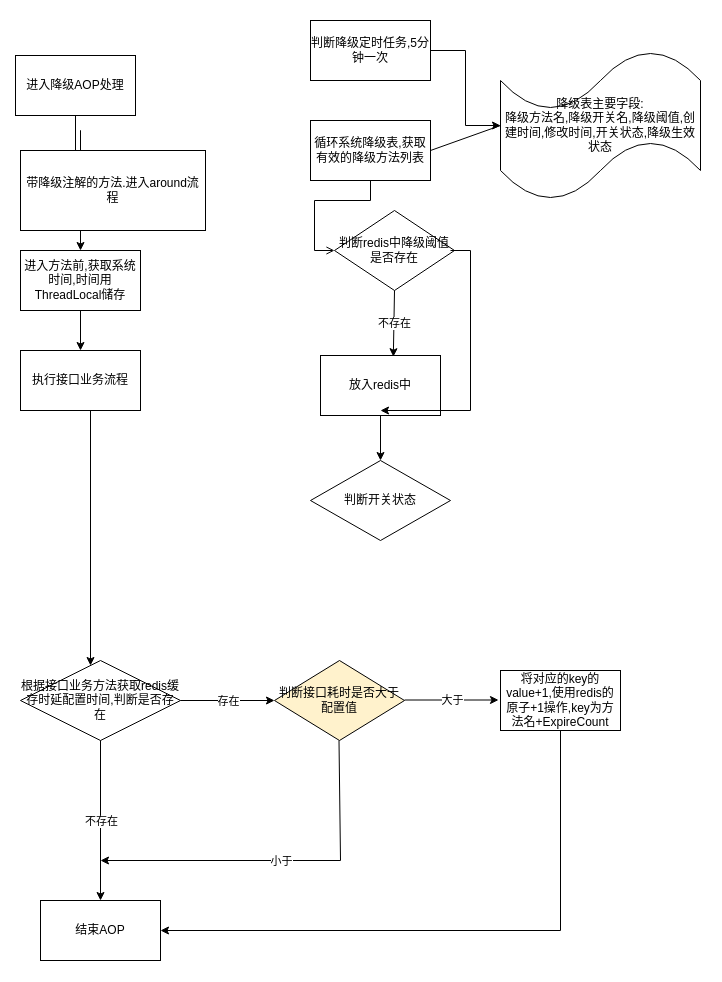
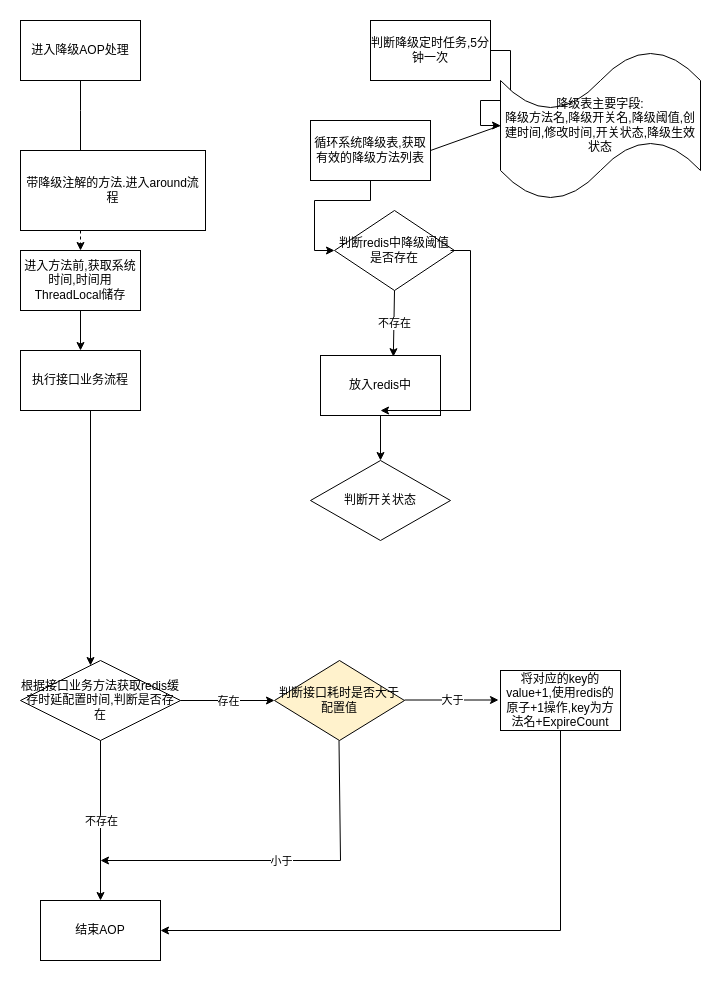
node "判断降级定时任务,5分钟一次": moved (371, 51) -> (431, 51)
node "进入降级AOP处理": moved (76, 86) -> (81, 51)
edge "带降级注解的方法.进入around流程" -> "进入方法前,获取系统时间,时间用ThreadLocal储存": style solid -> dashed
edge "循环系统降级表,获取有效的降级方法列表" -> "判断redis中降级阈值是否存在": arrowhead open -> classic
